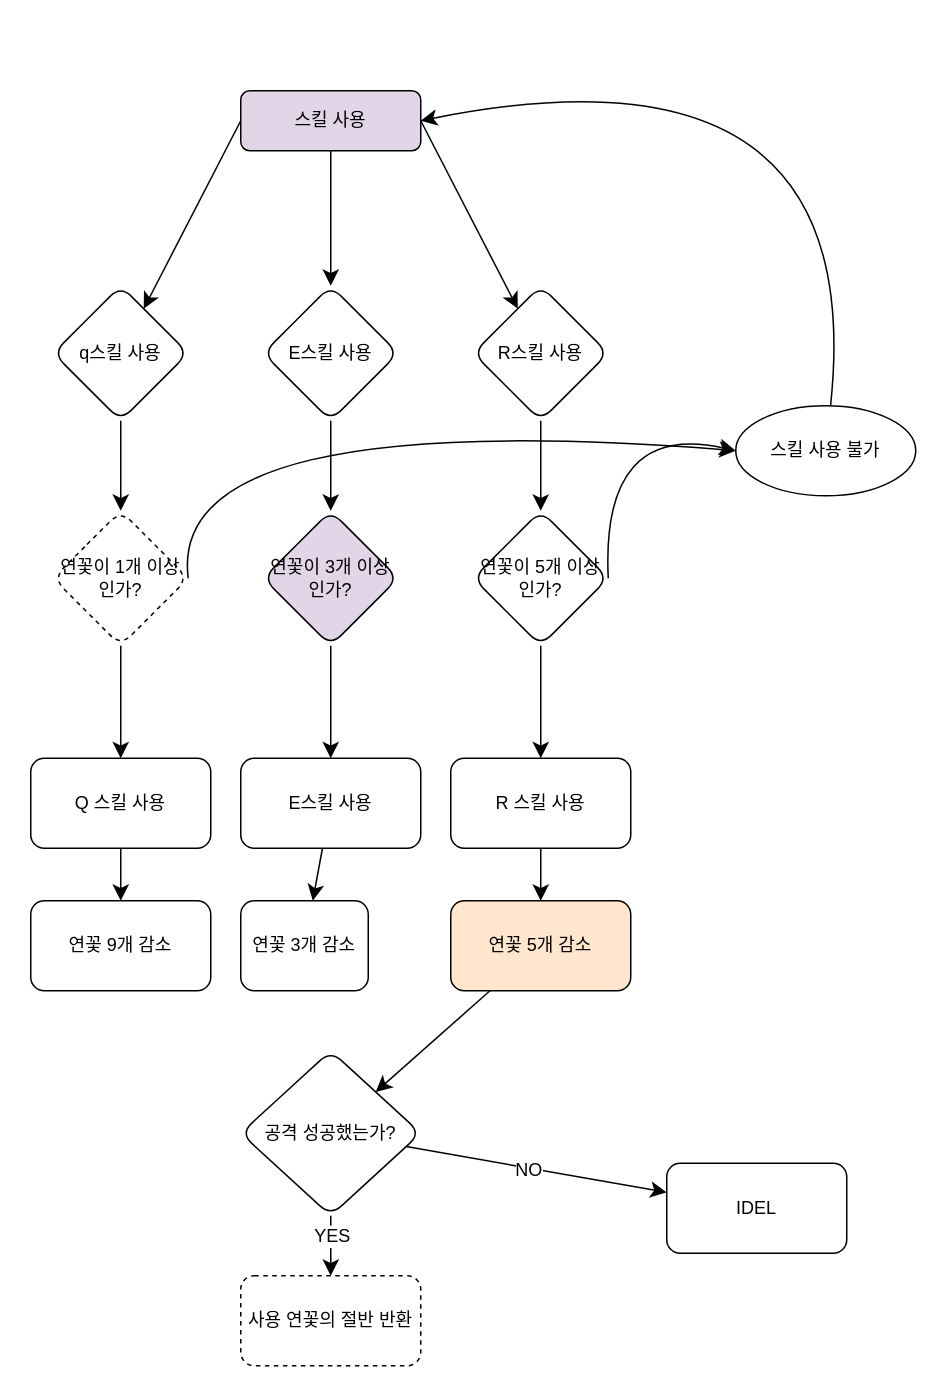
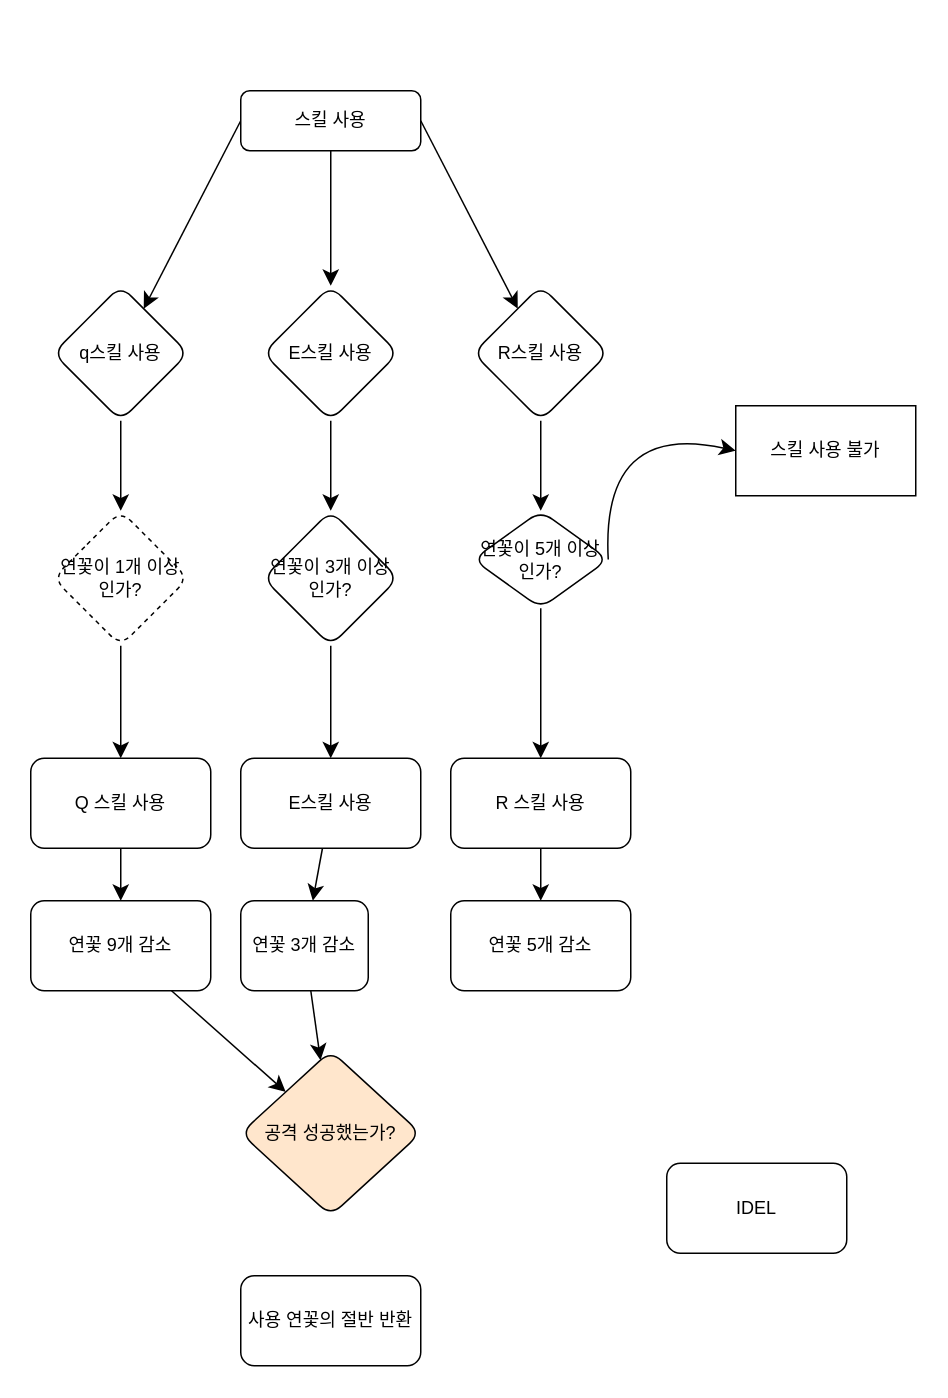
node "스킬 사용": fillcolor #e1d5e7 -> #ffffff
edge "스킬 사용 불가" -> "스킬 사용": removed
edge "연꽃이 1개 이상인가?" -> "스킬 사용 불가": removed
node "스킬 사용 불가": shape ellipse -> rectangle
node "연꽃이 3개 이상인가?": fillcolor #e1d5e7 -> #ffffff
node "연꽃이 5개 이상인가?": size 135x135 -> 135x98
node "연꽃 5개 감소": fillcolor #ffe6cc -> #ffffff
edge "연꽃 3개 감소" -> "공격 성공했는가?": added
edge "연꽃 9개 감소" -> "공격 성공했는가?": added
edge "연꽃 5개 감소" -> "공격 성공했는가?": removed
node "공격 성공했는가?": fillcolor #ffffff -> #ffe6cc
edge "공격 성공했는가?" -> "IDEL": removed, label "NO"
edge "공격 성공했는가?" -> "사용 연꽃의 절반 반환": removed, label "YES"
node "사용 연꽃의 절반 반환": style dashed -> solid
